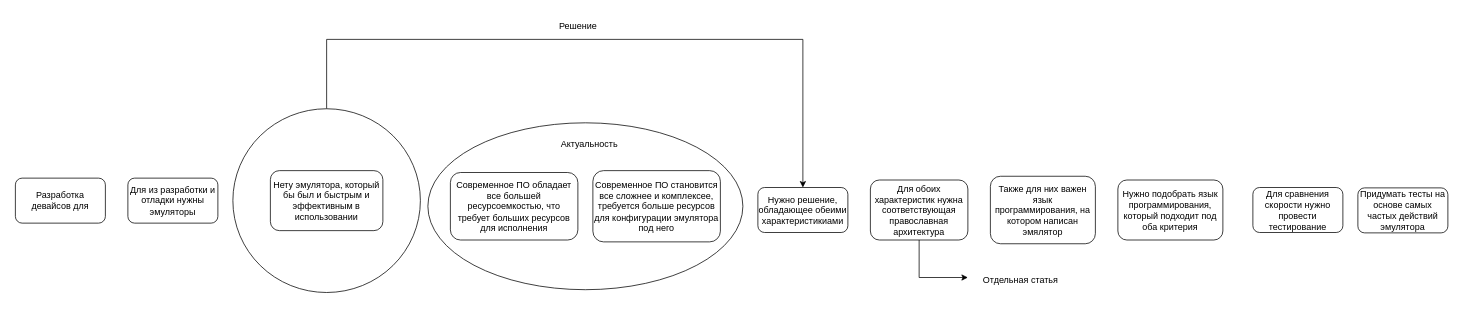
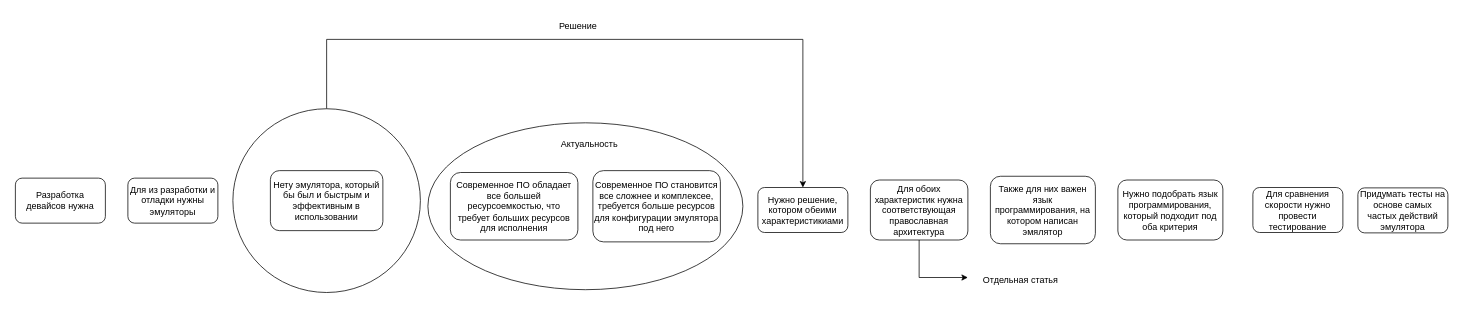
node "Разработка девайсов для": label "Разработка девайсов для" -> "Разработка девайсов нужна"
node "Нужно решение, обладающее обеими характеристикиами": label "Нужно решение, обладающее обеими характеристикиами" -> "Нужно решение, котором обеими характеристикиами"
